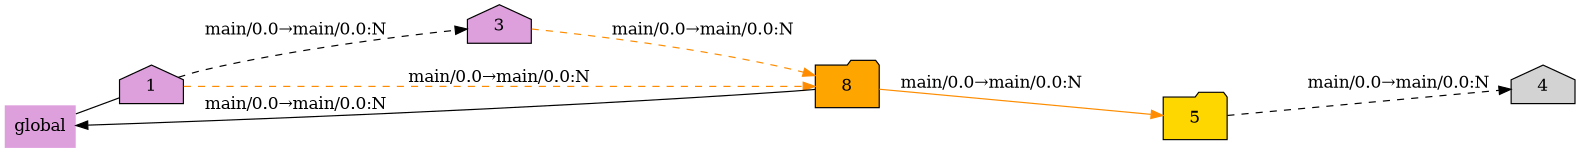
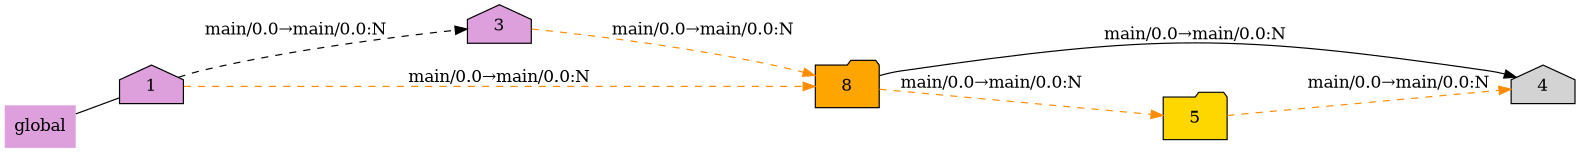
edge "8" -> "5": style solid -> dashed
edge "5" -> "4": color black -> darkorange
edge "8" -> "global": now "8" -> "4"
